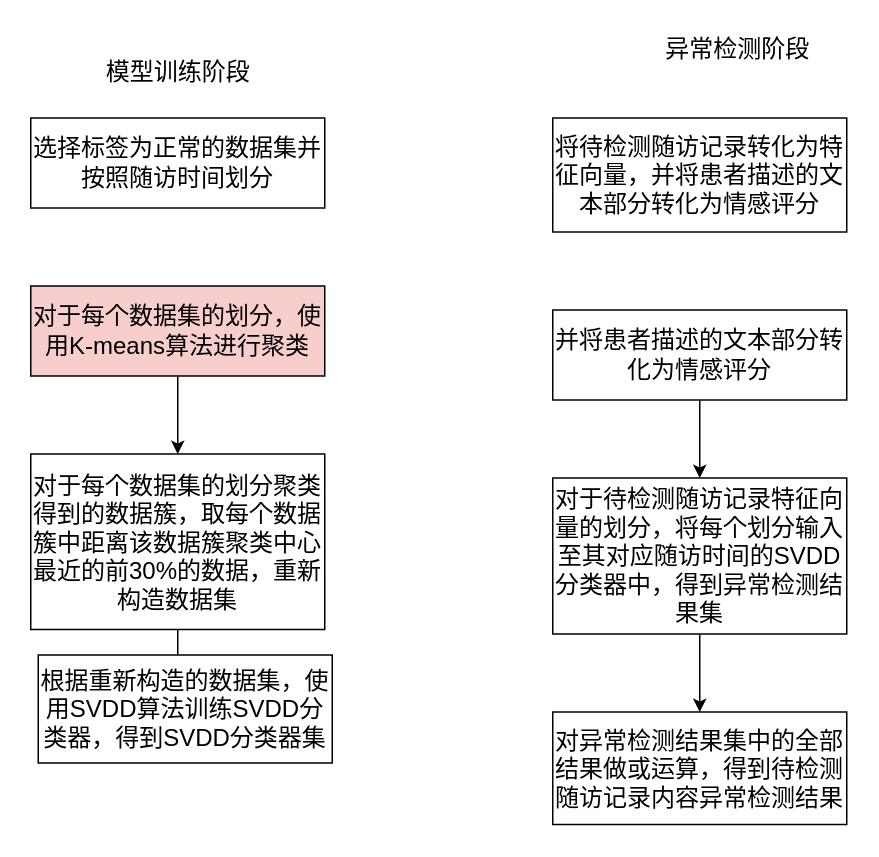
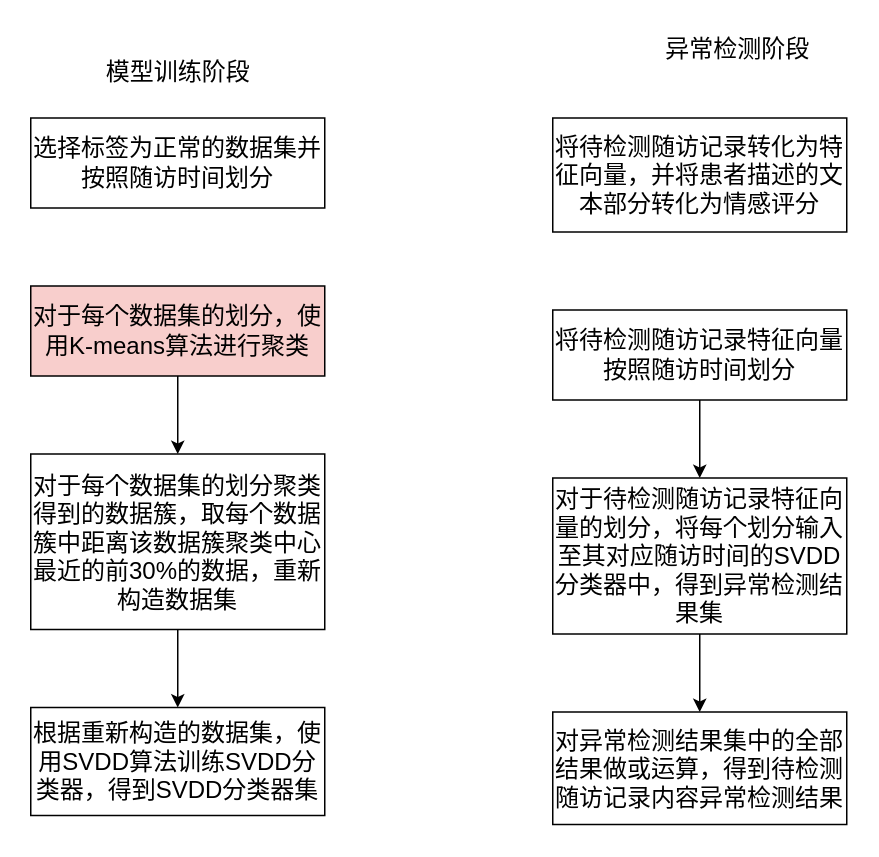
node "并将患者描述的文本部分转化为情感评分": label "并将患者描述的文本部分转化为情感评分" -> "将待检测随访记录特征向量按照随访时间划分"
node "根据重新构造的数据集，使用SVDD算法训练SVDD分类器，得到SVDD分类器集": moved (185, 709) -> (178, 761)
